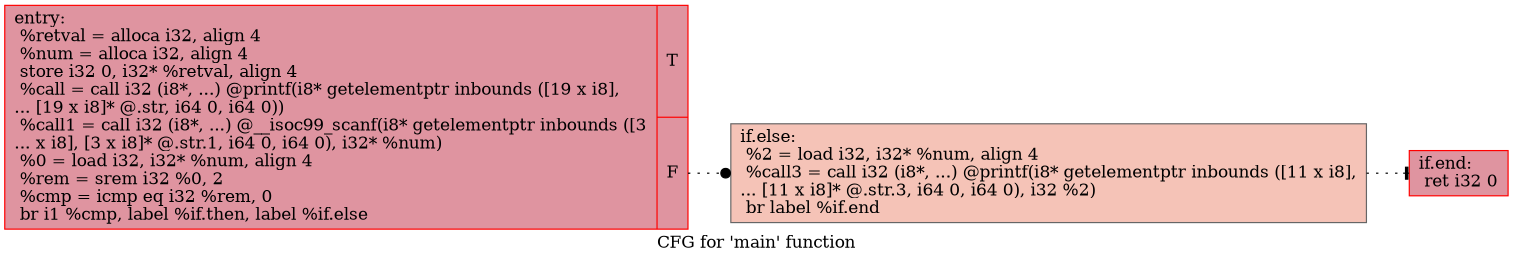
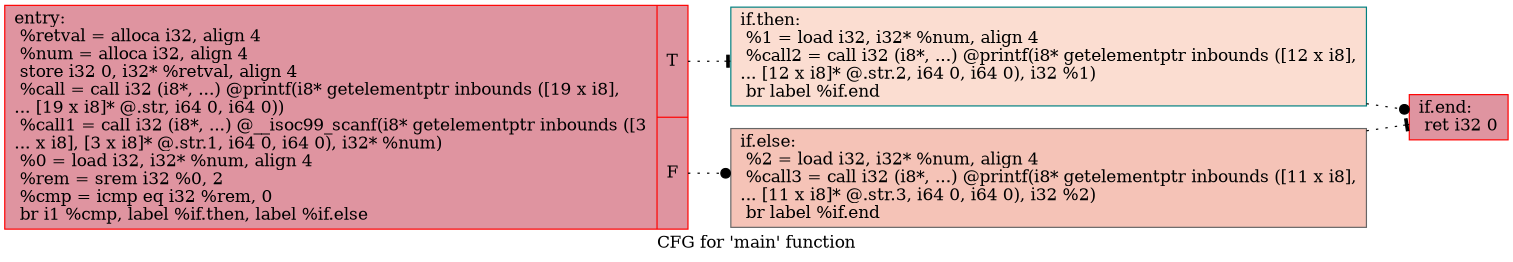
node "if.then:": added
